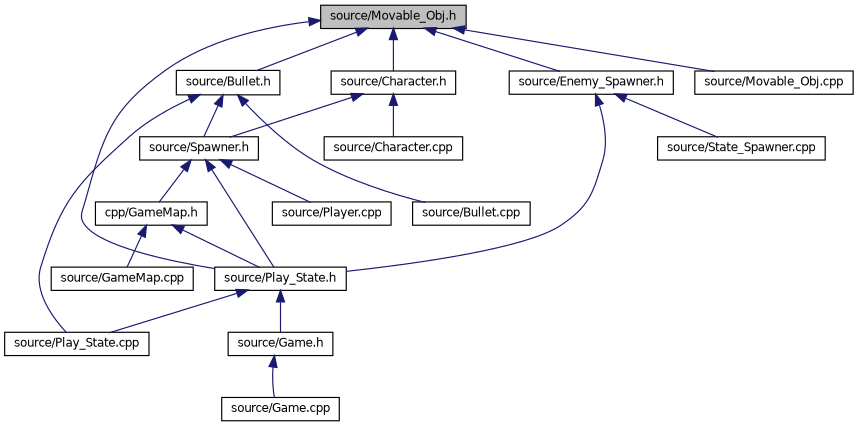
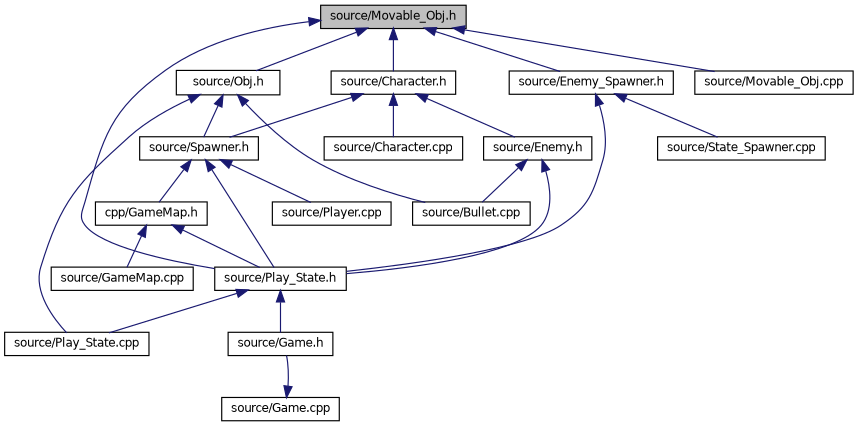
node "source/Bullet.h": label "source/Bullet.h" -> "source/Obj.h"
node "source/Enemy.h": added
edge "source/Game.cpp" -> "source/Game.h": reversed
